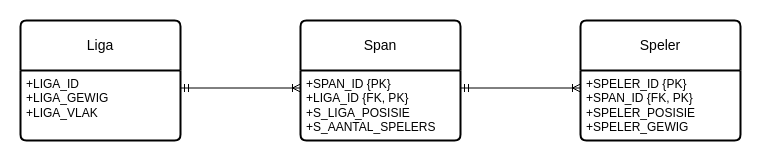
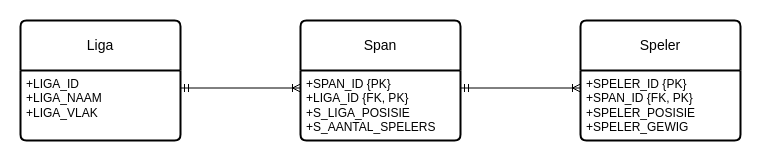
node "+LIGA_ID +LIGA_GEWIG +LIGA_VLAK": label "+LIGA_ID +LIGA_GEWIG +LIGA_VLAK" -> "+LIGA_ID +LIGA_NAAM +LIGA_VLAK"
